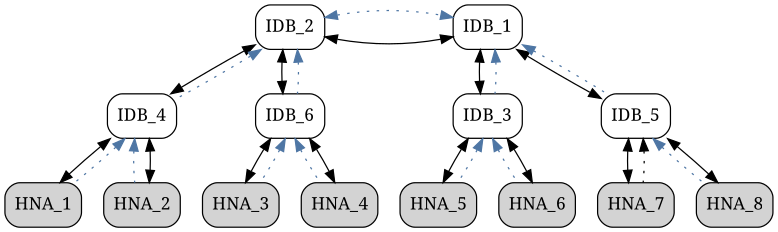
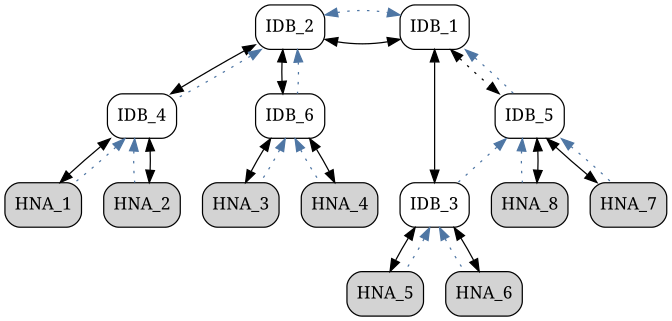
edge "IDB_1" -- "IDB_5": style solid -> dotted
edge "IDB_3" -> "IDB_1": now "IDB_3" -> "IDB_5"
edge "HNA_7" -> "IDB_5": color black -> #4e76a4
